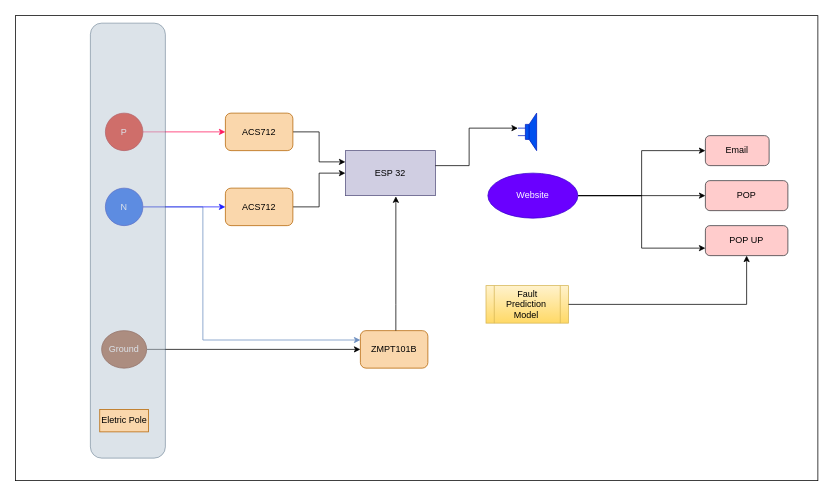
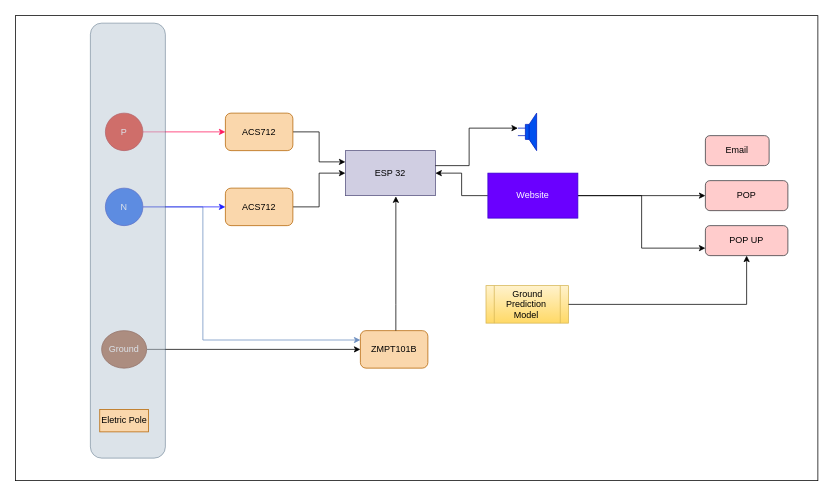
edge "Website" -> "Email": now "Website" -> "ESP 32"
node "Website": shape ellipse -> rectangle
node "Fault Prediction Model": label "Fault Prediction Model" -> "Ground Prediction Model"
